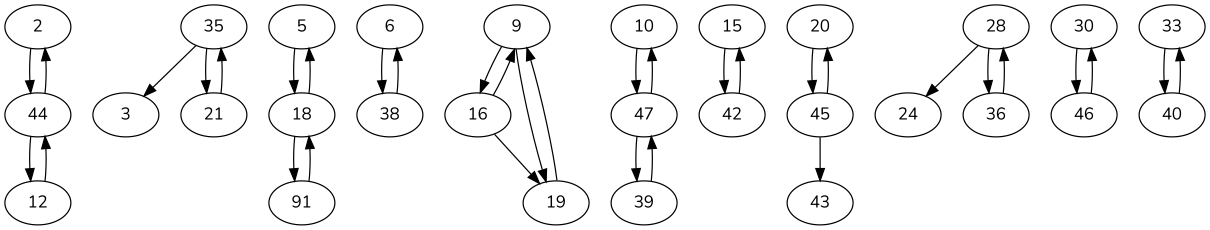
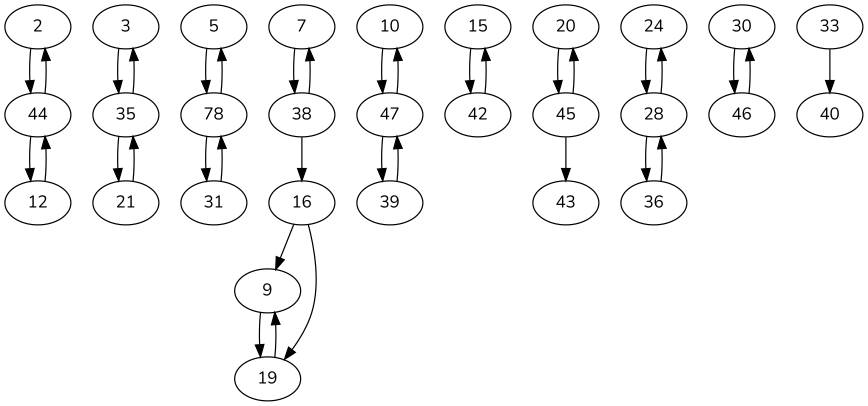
node "6": label "6" -> "7"
edge "9" -> "16": now "38" -> "16"
edge "3" -> "35": added
edge "24" -> "28": added
edge "40" -> "33": removed
node "18": label "18" -> "78"
node "91": label "91" -> "31"
